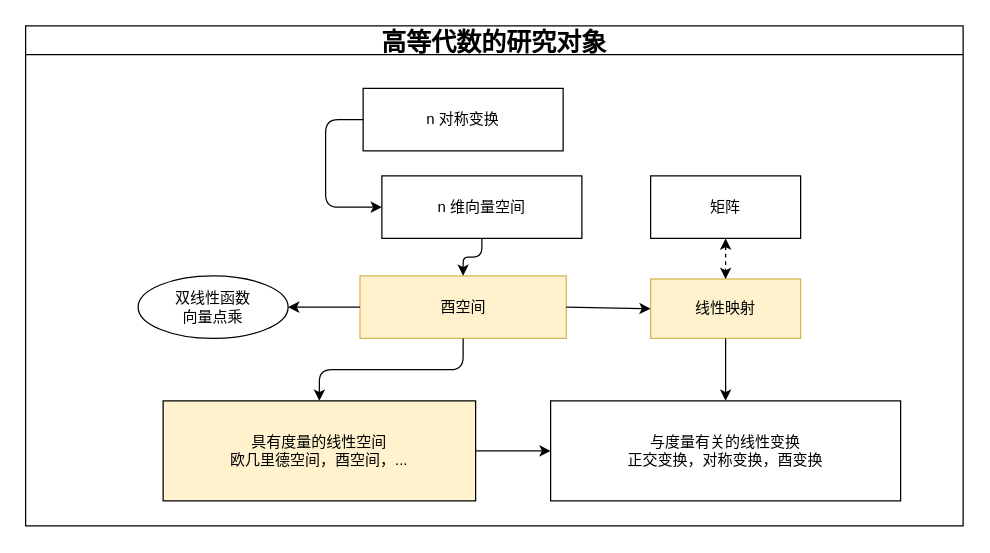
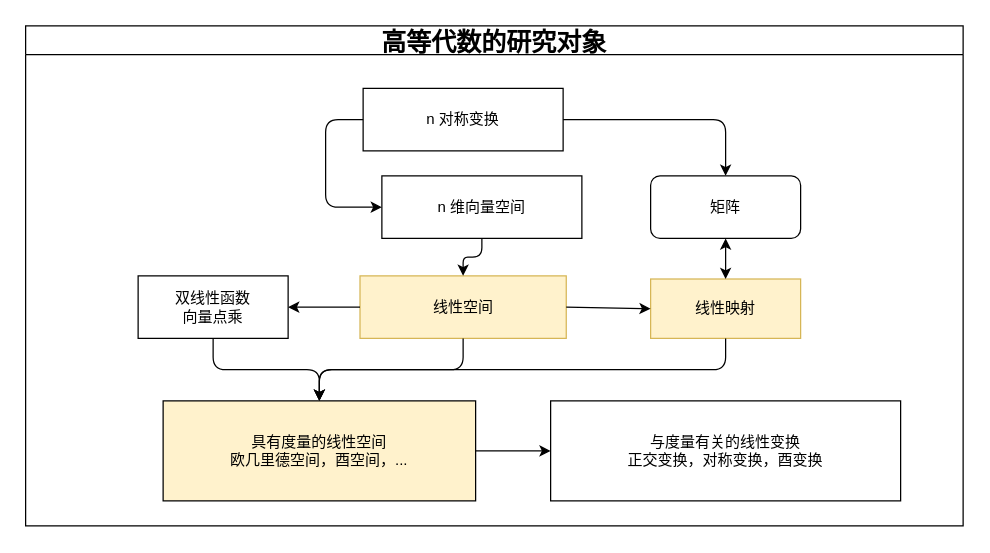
edge "n 对称变换" -> "矩阵": added
node "矩阵": shape rectangle -> rounded rectangle
edge "矩阵" -- "线性映射": style dashed -> solid
node "双线性函数 向量点乘": shape ellipse -> rectangle
node "酉空间": label "酉空间" -> "线性空间"
edge "双线性函数 向量点乘" -> "具有度量的线性空间 欧几里德空间，酉空间，...": added
edge "线性映射" -> "与度量有关的线性变换 正交变换，对称变换，酉变换": now "线性映射" -> "具有度量的线性空间 欧几里德空间，酉空间，..."
